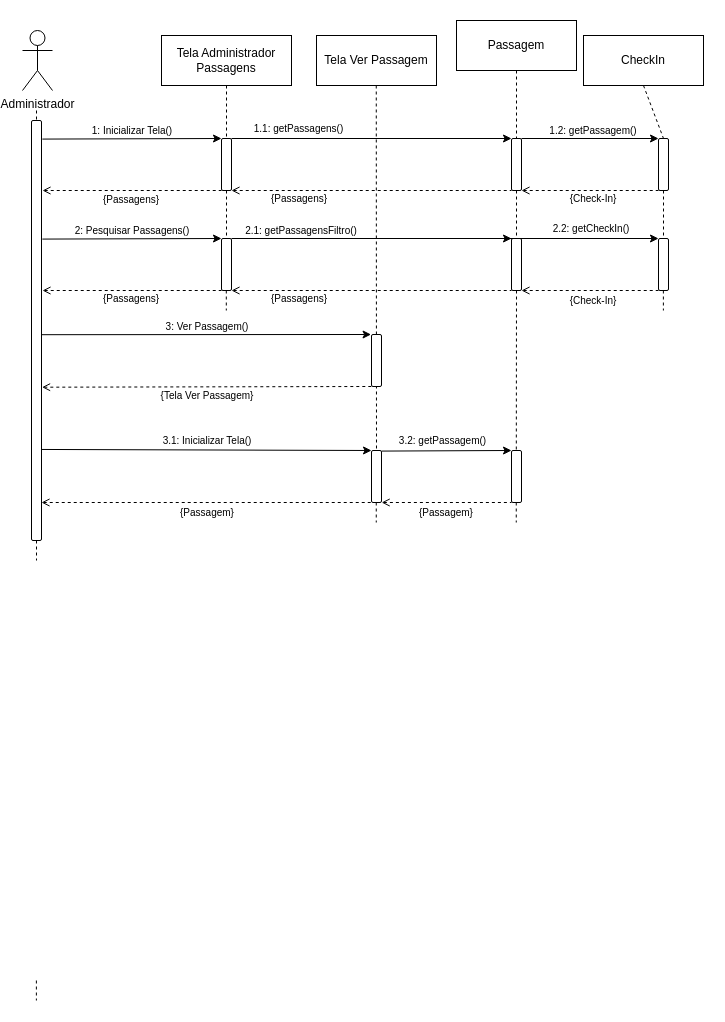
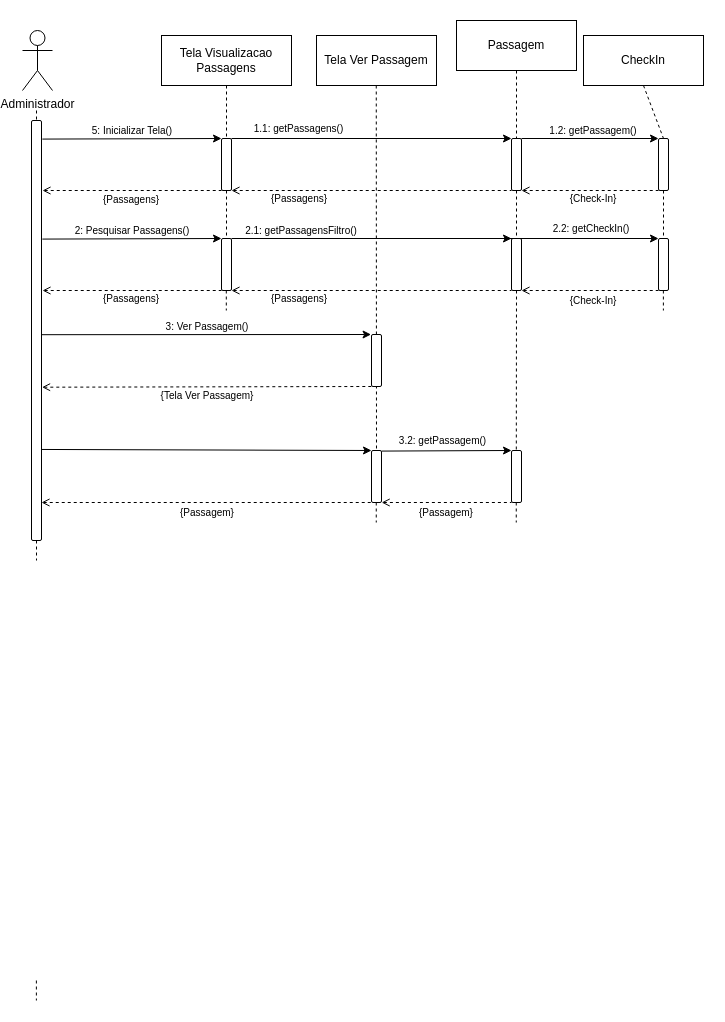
node "Tela Administrador Passagens": label "Tela Administrador Passagens" -> "Tela Visualizacao Passagens"
node "1: Inicializar Tela()": label "1: Inicializar Tela()" -> "5: Inicializar Tela()"
node "3.1: Inicializar Tela()": removed
